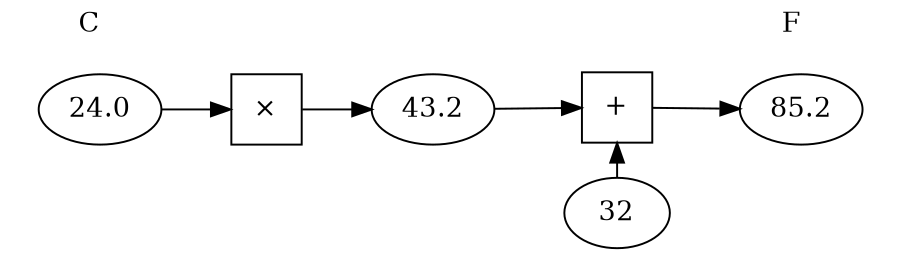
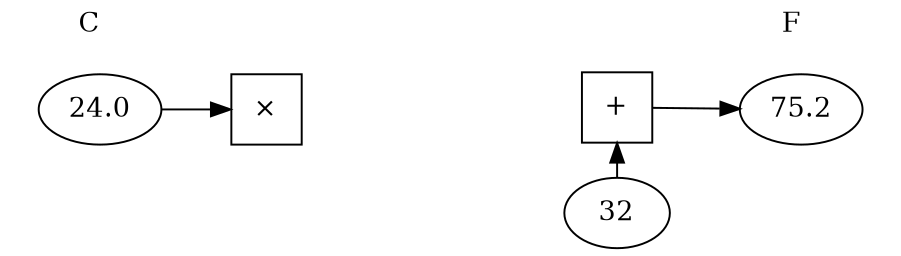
node "43.2": removed
node "85.2": label "85.2" -> "75.2"
